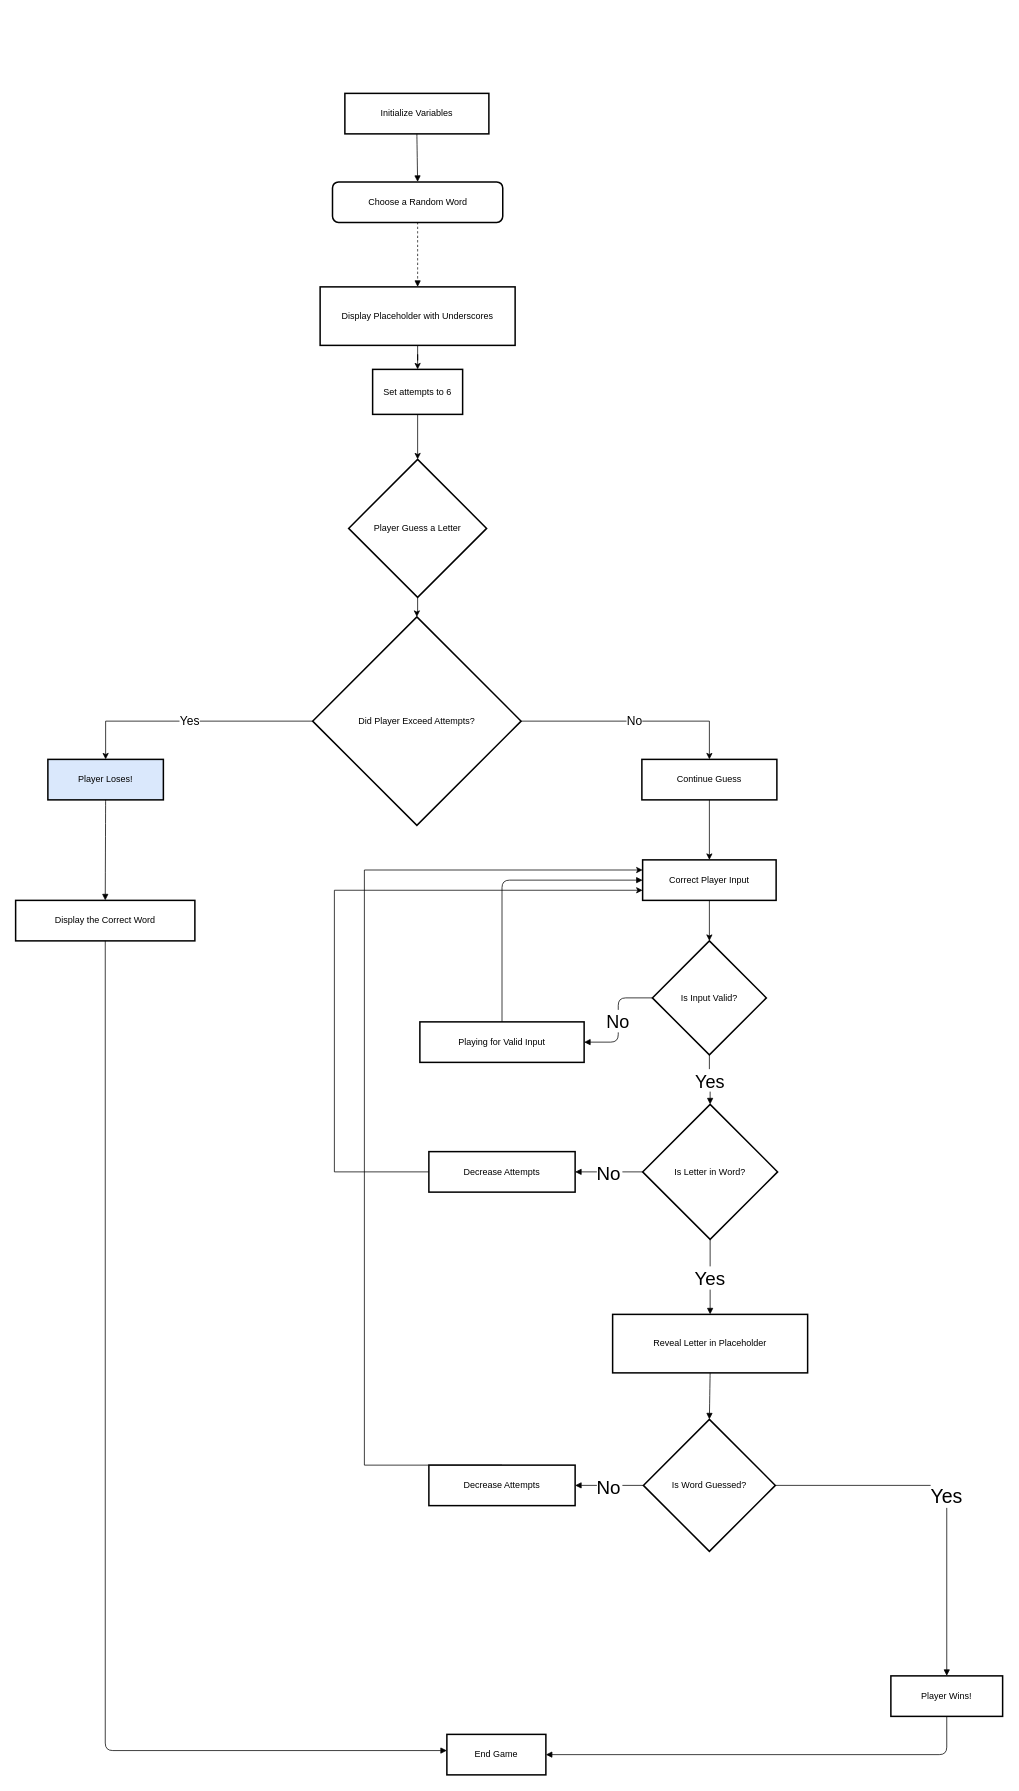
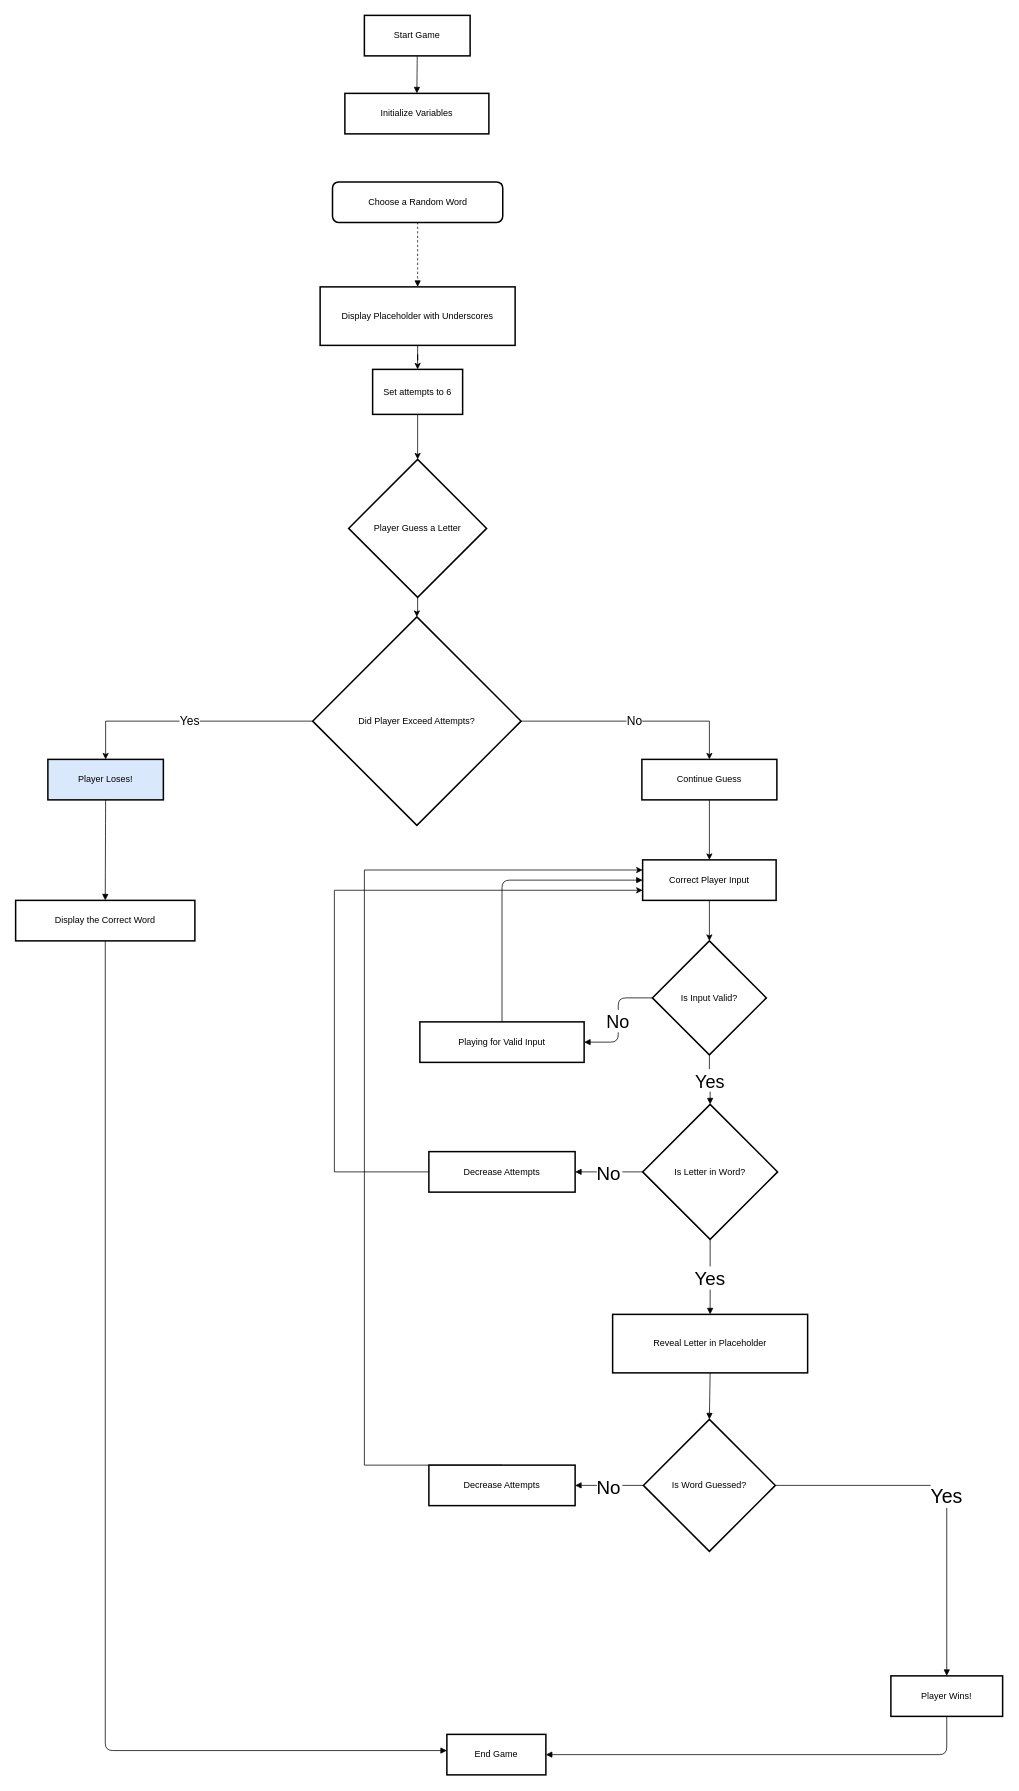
node "Start Game": added
edge "Start Game" -> "Initialize Variables": added
edge "Initialize Variables" -> "Choose a Random Word": removed
